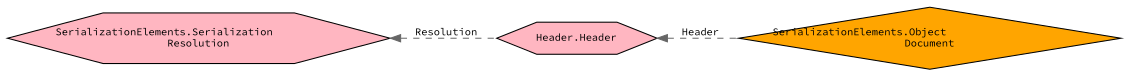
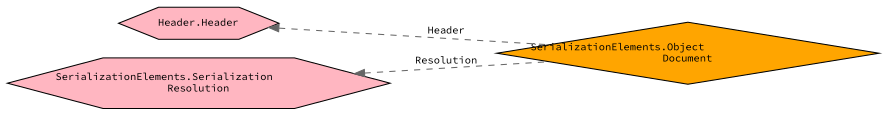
edge "Header.Header" -> "SerializationElements.Serialization Resolution": now "SerializationElements.Object Document" -> "SerializationElements.Serialization Resolution"
